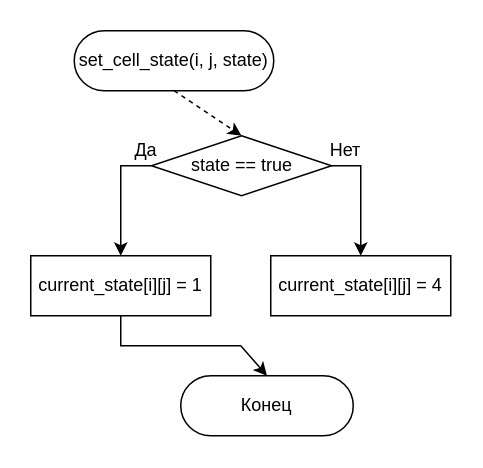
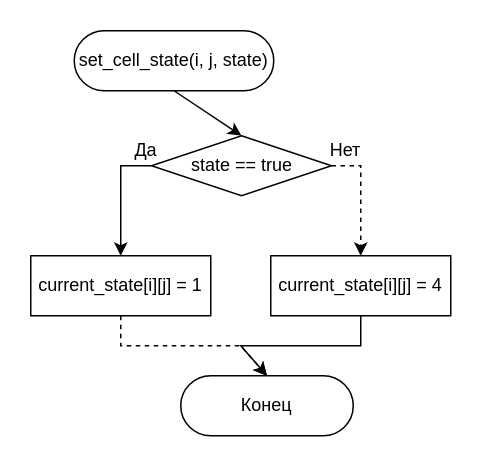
edge "set_cell_state(i, j, state)" -> "state == true": style dashed -> solid
edge "state == true" -> "current_state[i][j] = 4": style solid -> dashed
edge "current_state[i][j] = 1" -> "Конец": style solid -> dashed
edge "current_state[i][j] = 4" -> "Конец": added
